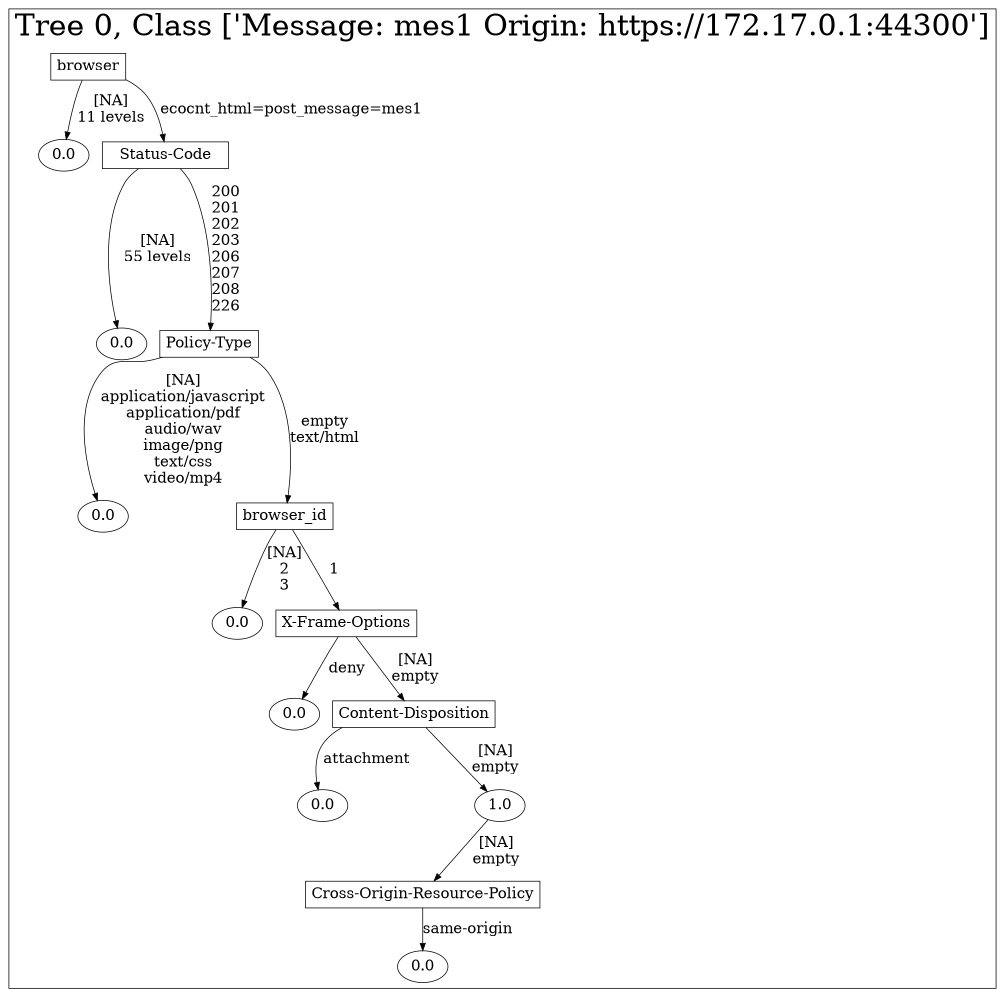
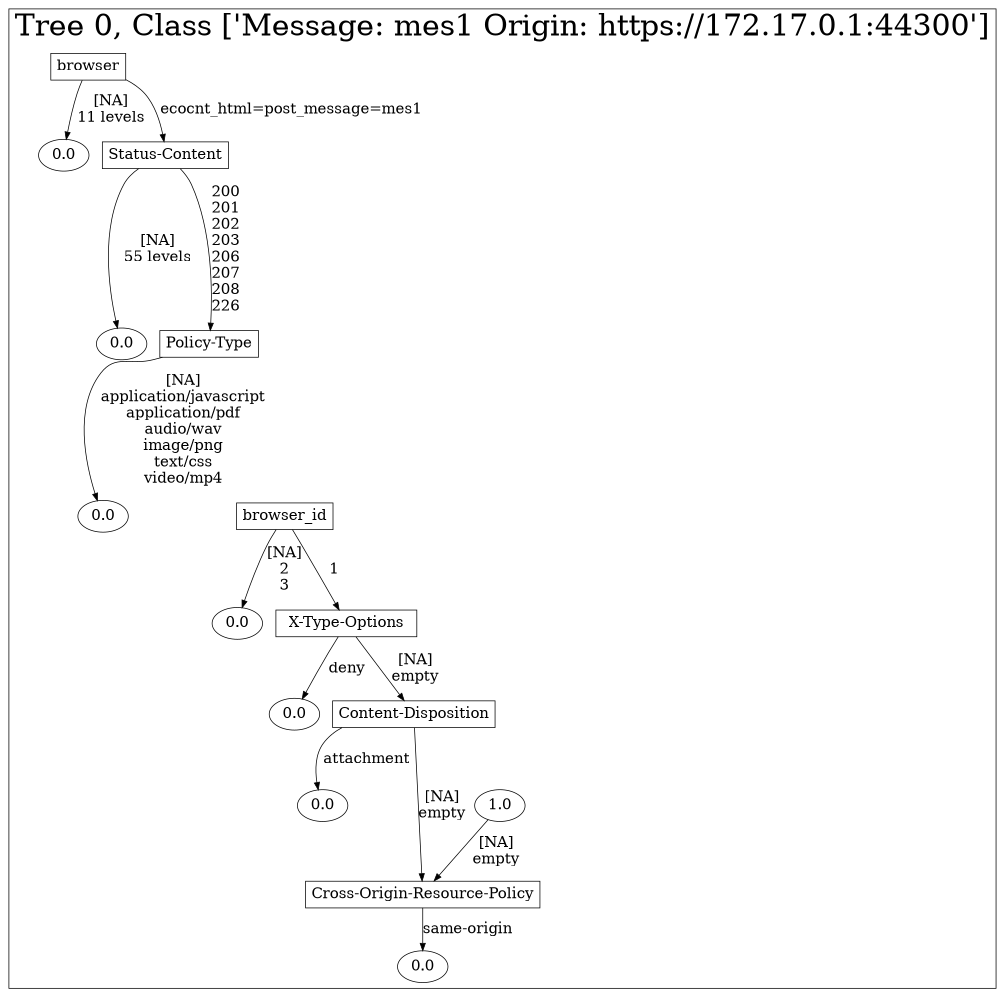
node "Status-Code": label "Status-Code" -> "Status-Content"
edge "Policy-Type" -> "browser_id": removed, label "empty text/html"
node "X-Frame-Options": label "X-Frame-Options" -> "X-Type-Options"
edge "Content-Disposition" -> "1.0": now "Content-Disposition" -> "Cross-Origin-Resource-Policy"
